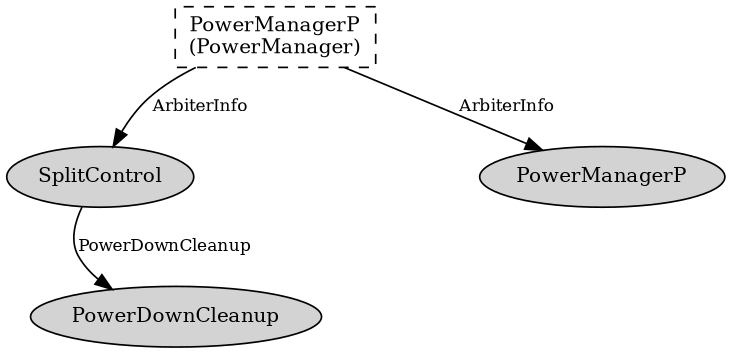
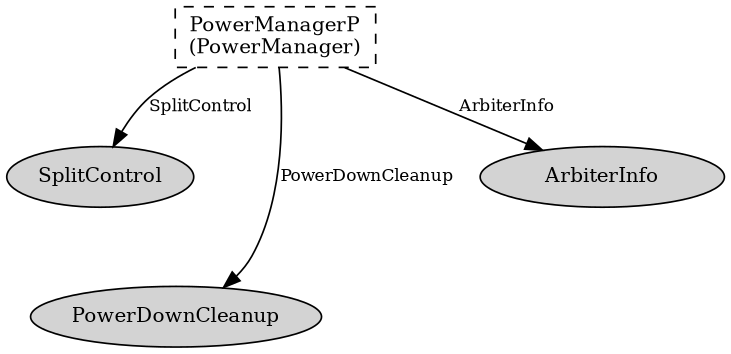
edge "PowerManagerP (PowerManager)" -> "SplitControl": label "ArbiterInfo" -> "SplitControl"
node "PowerManagerP": label "PowerManagerP" -> "ArbiterInfo"
edge "SplitControl" -> "PowerDownCleanup": now "PowerManagerP (PowerManager)" -> "PowerDownCleanup"
